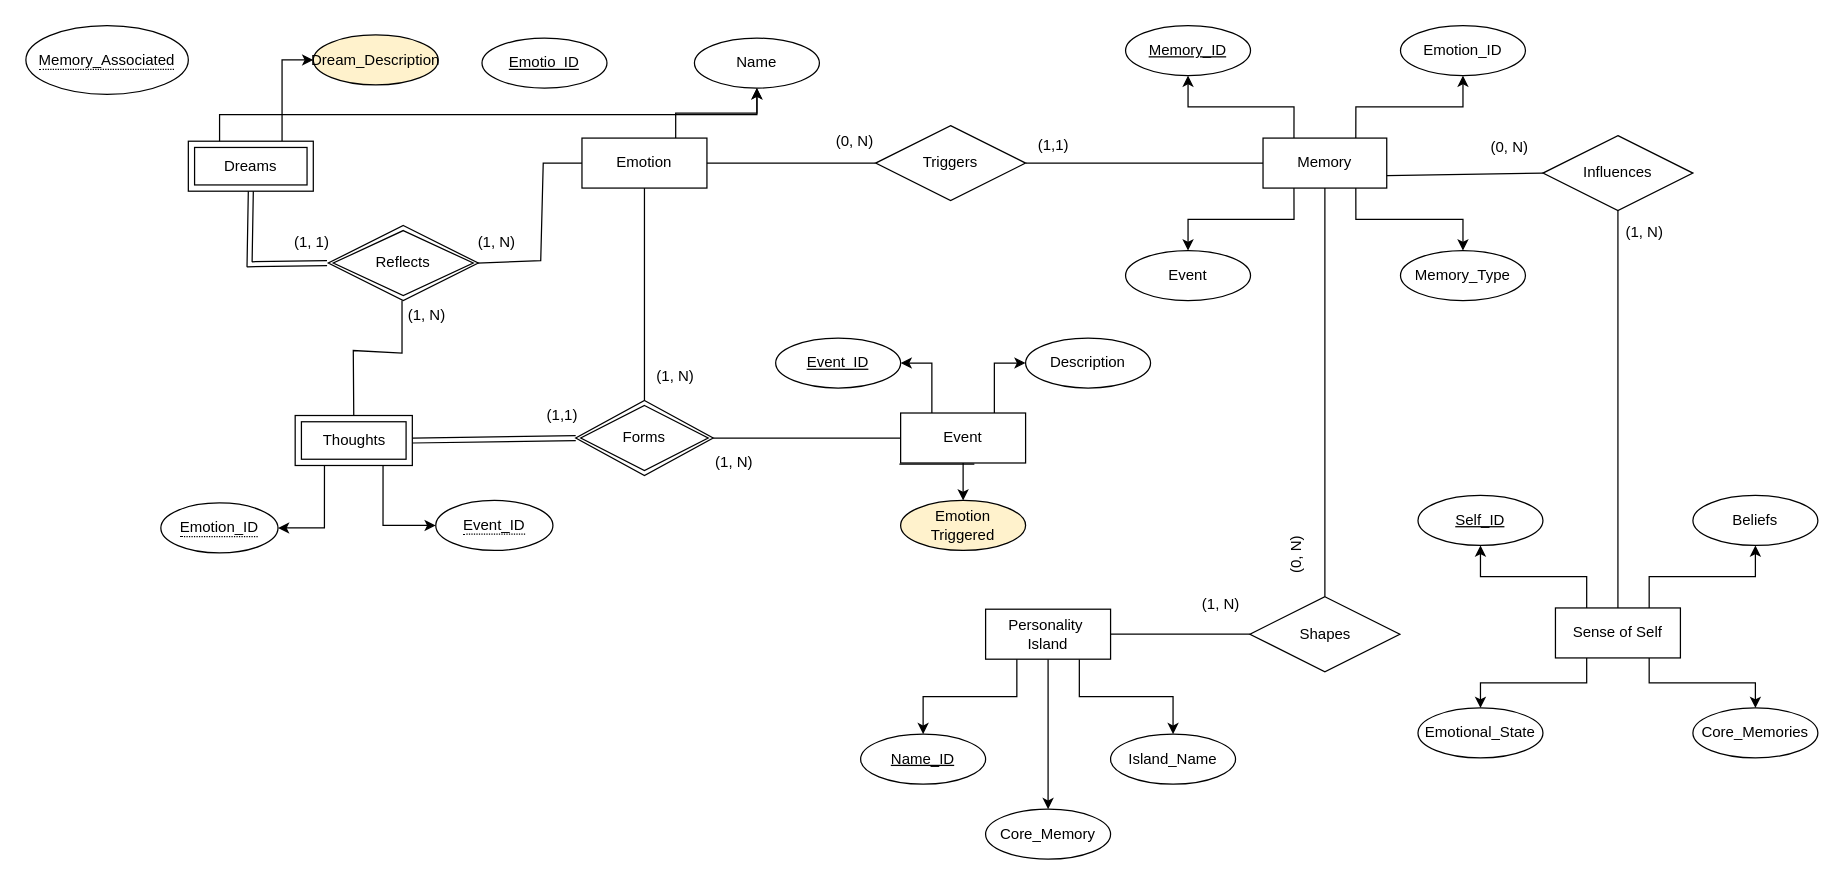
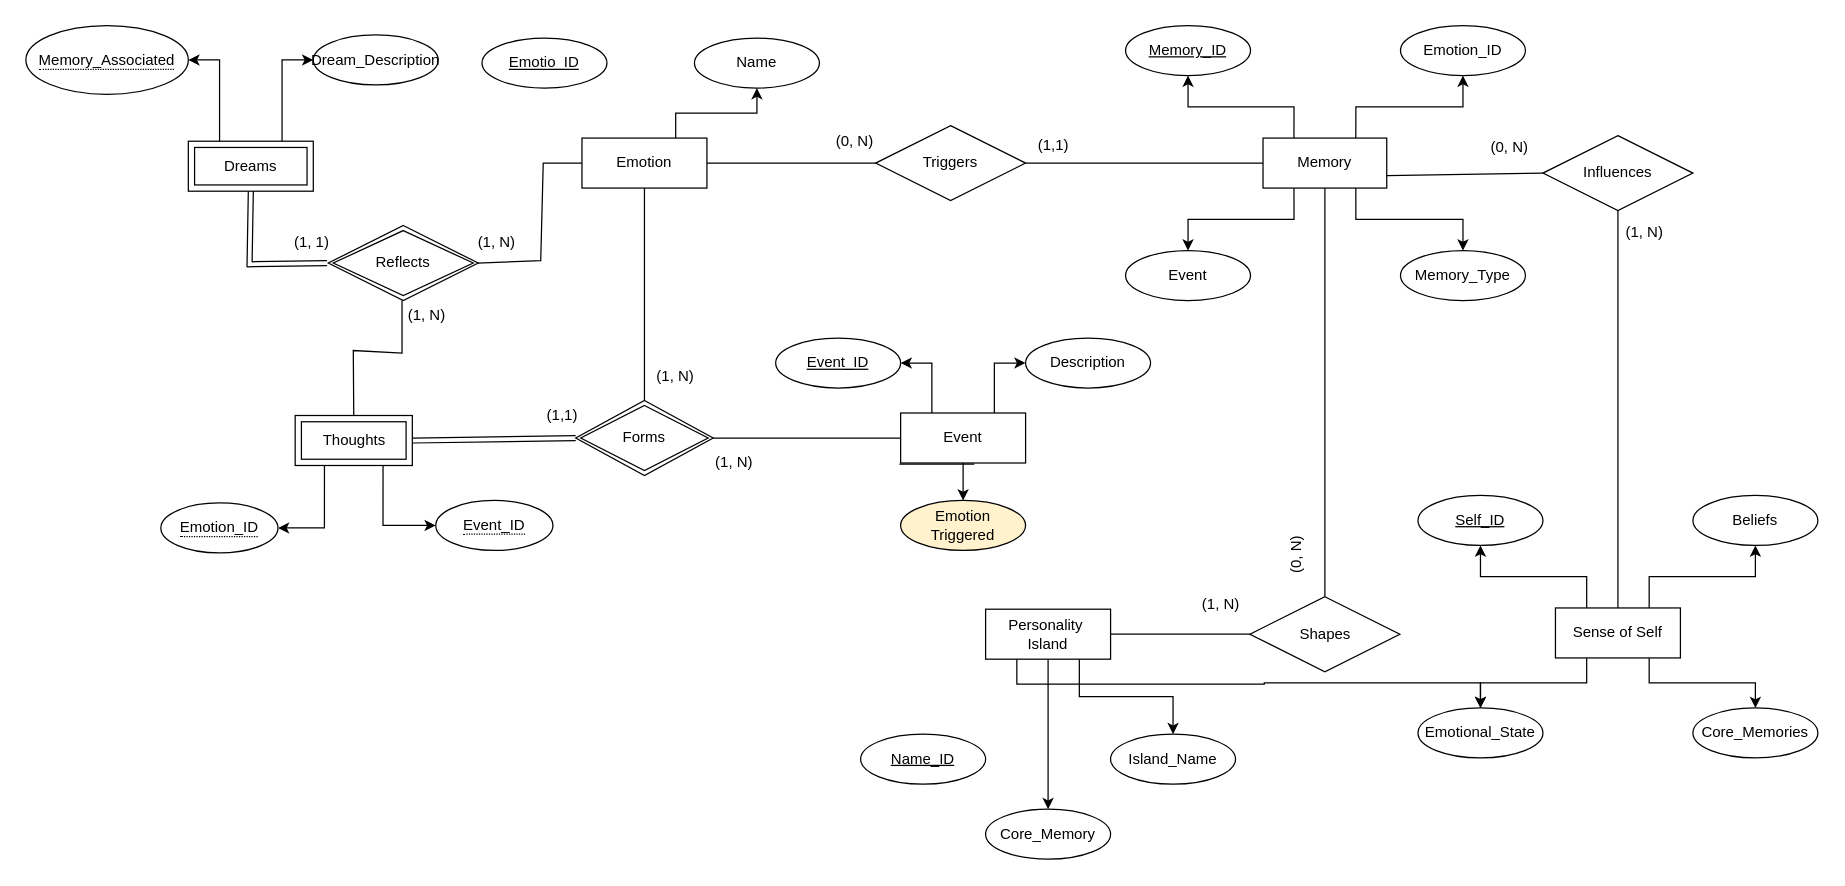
node "Dream_Description": fillcolor #fff2cc -> #ffffff
edge "Dreams" -> "Name": now "Dreams" -> "Memory_Associated"
edge "Personality Island" -> "Name_ID": now "Personality Island" -> "Emotional_State"
